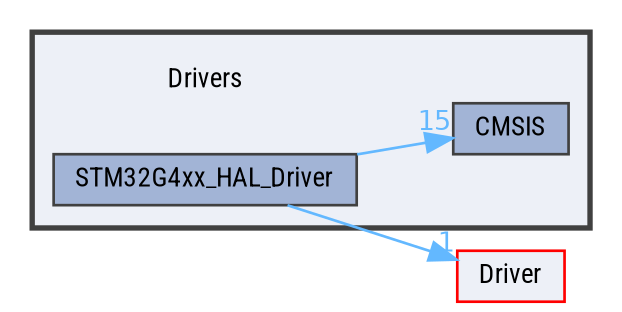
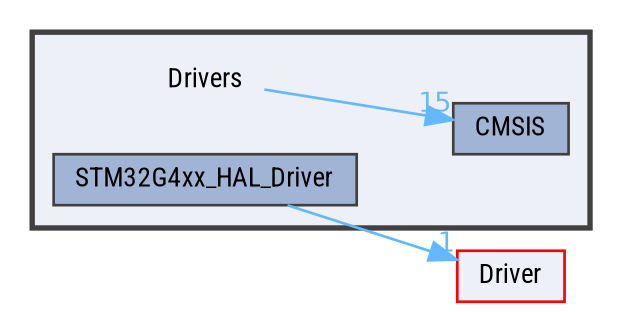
edge "STM32G4xx_HAL_Driver" -> "CMSIS": now "Drivers" -> "CMSIS"
